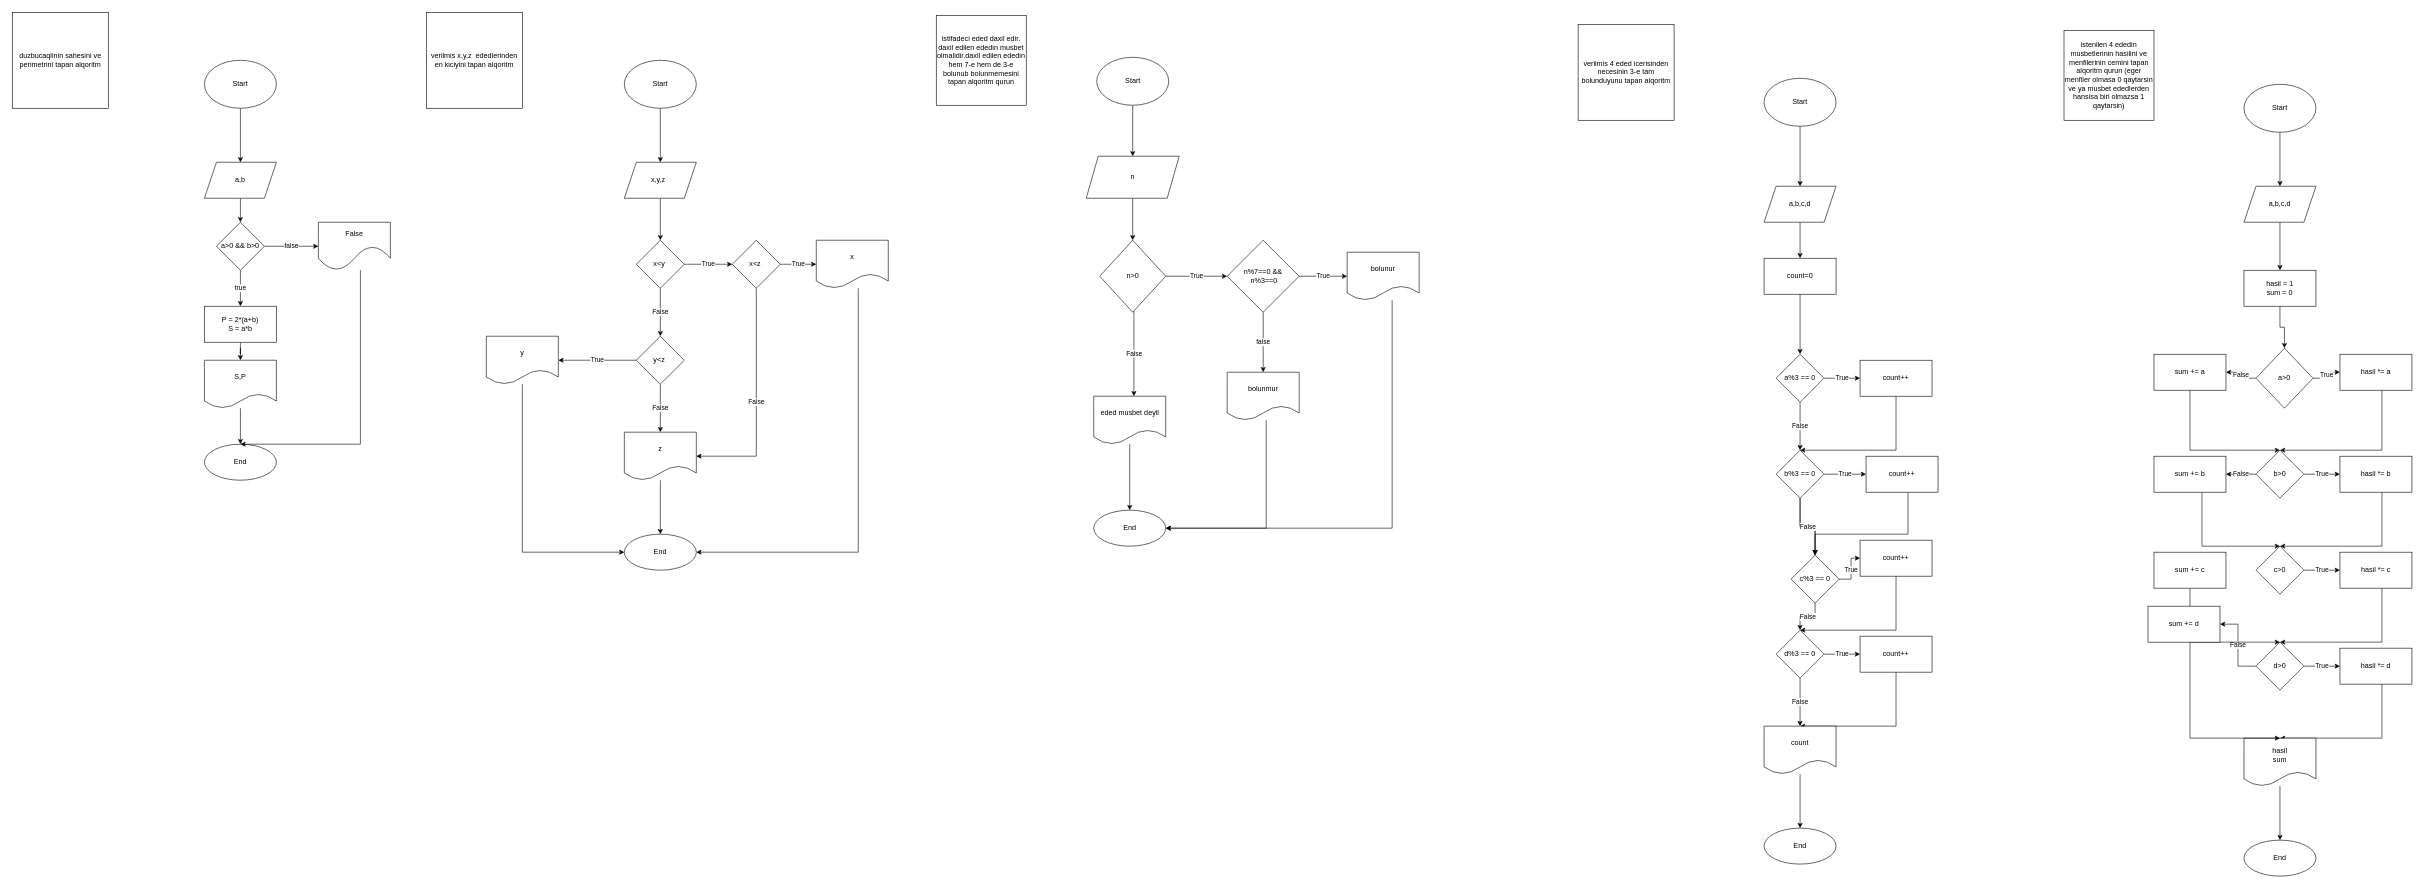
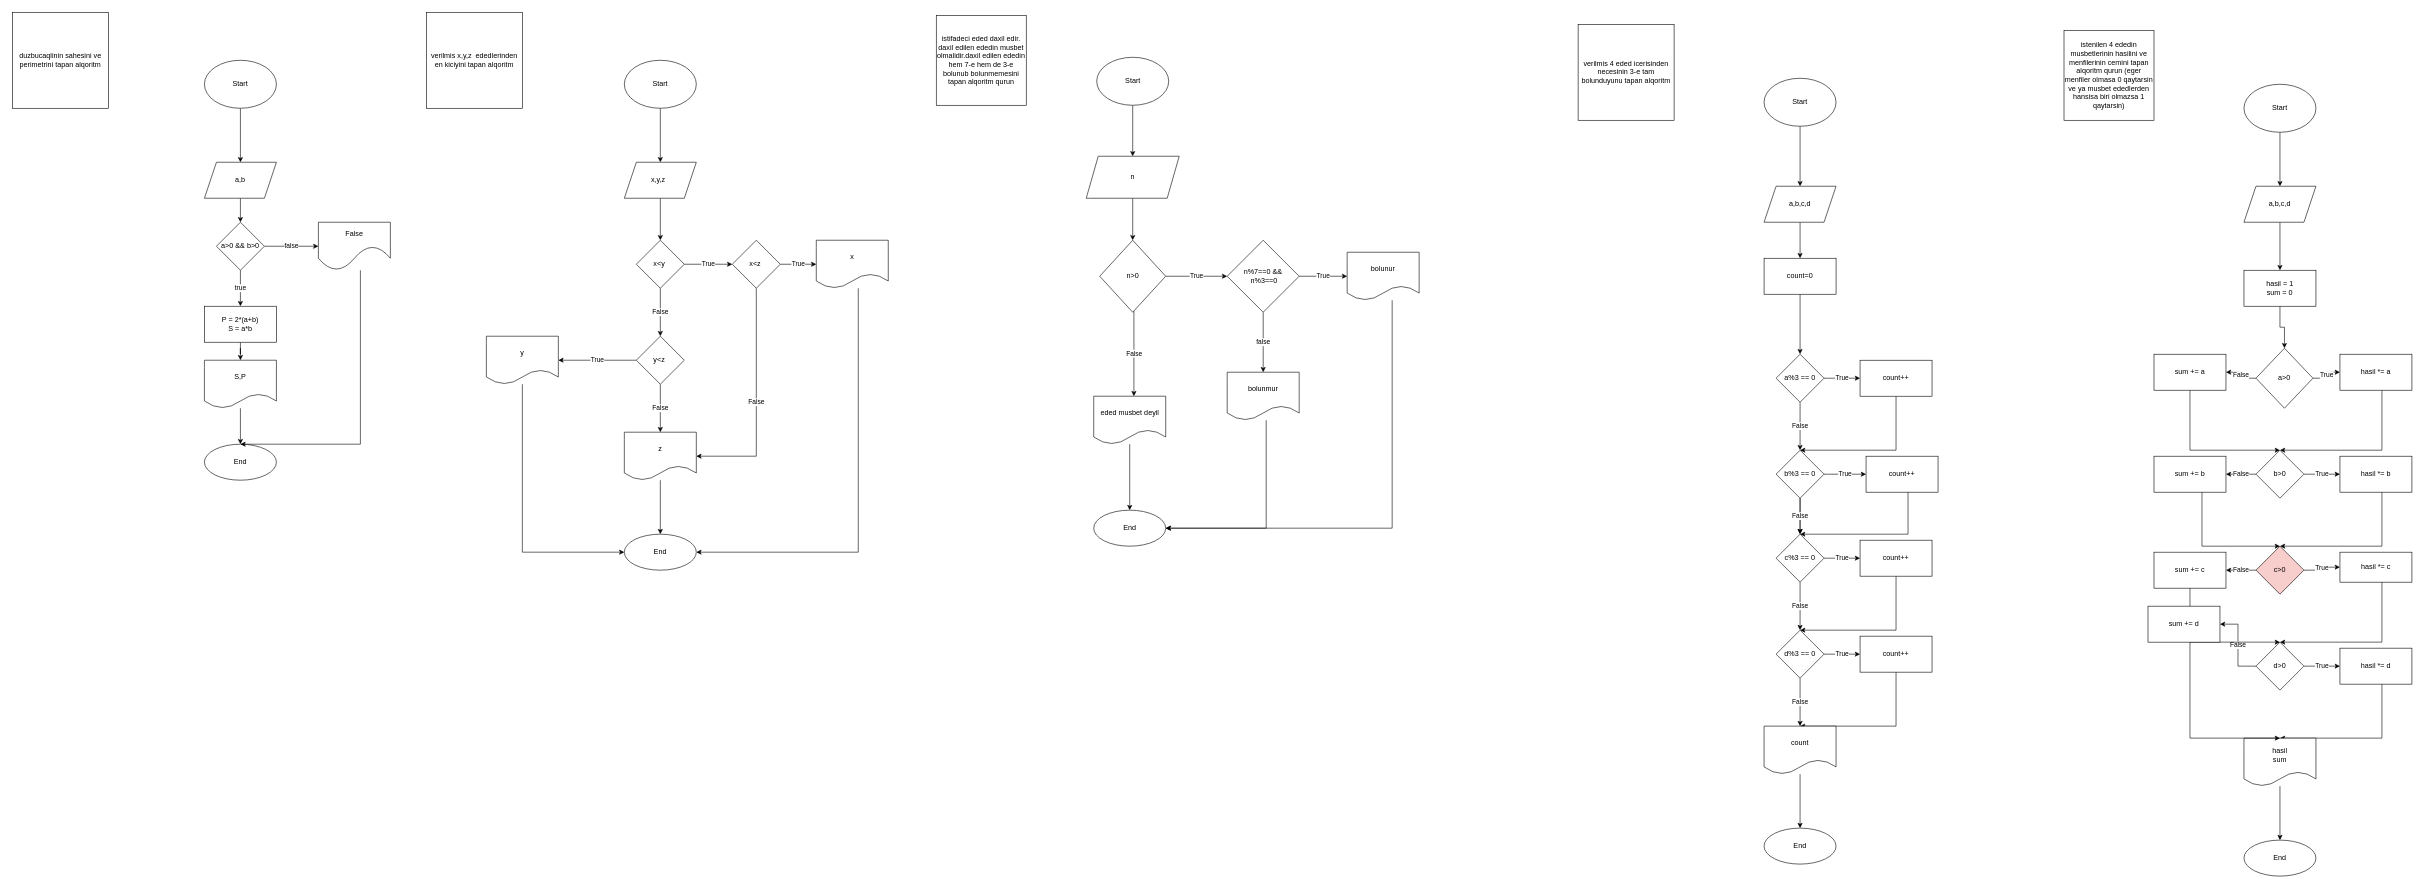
edge "c>0" -> "sum += c": added, label "False"
node "c>0": fillcolor #ffffff -> #f8cecc
node "hasil *= c": size 72x36 -> 72x30
node "c%3 == 0": moved (1815, 579) -> (1800, 558)
